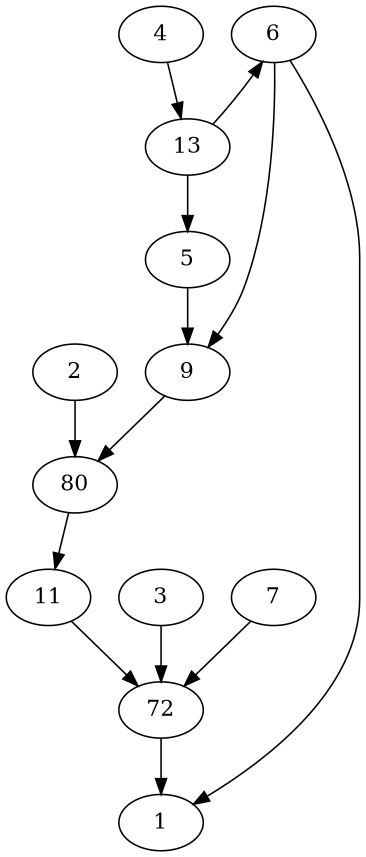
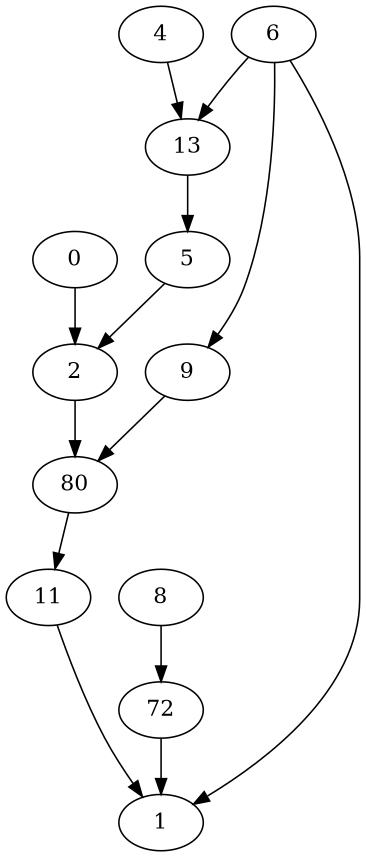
edge "13" -> "6": reversed
node "0": added
edge "5" -> "9": now "5" -> "2"
node "3": label "3" -> "8"
node "7": removed
edge "11" -> "72": now "11" -> "1"
